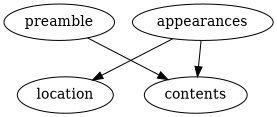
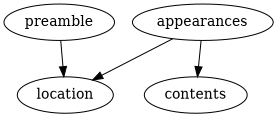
edge "preamble" -> "contents": now "preamble" -> "location"
